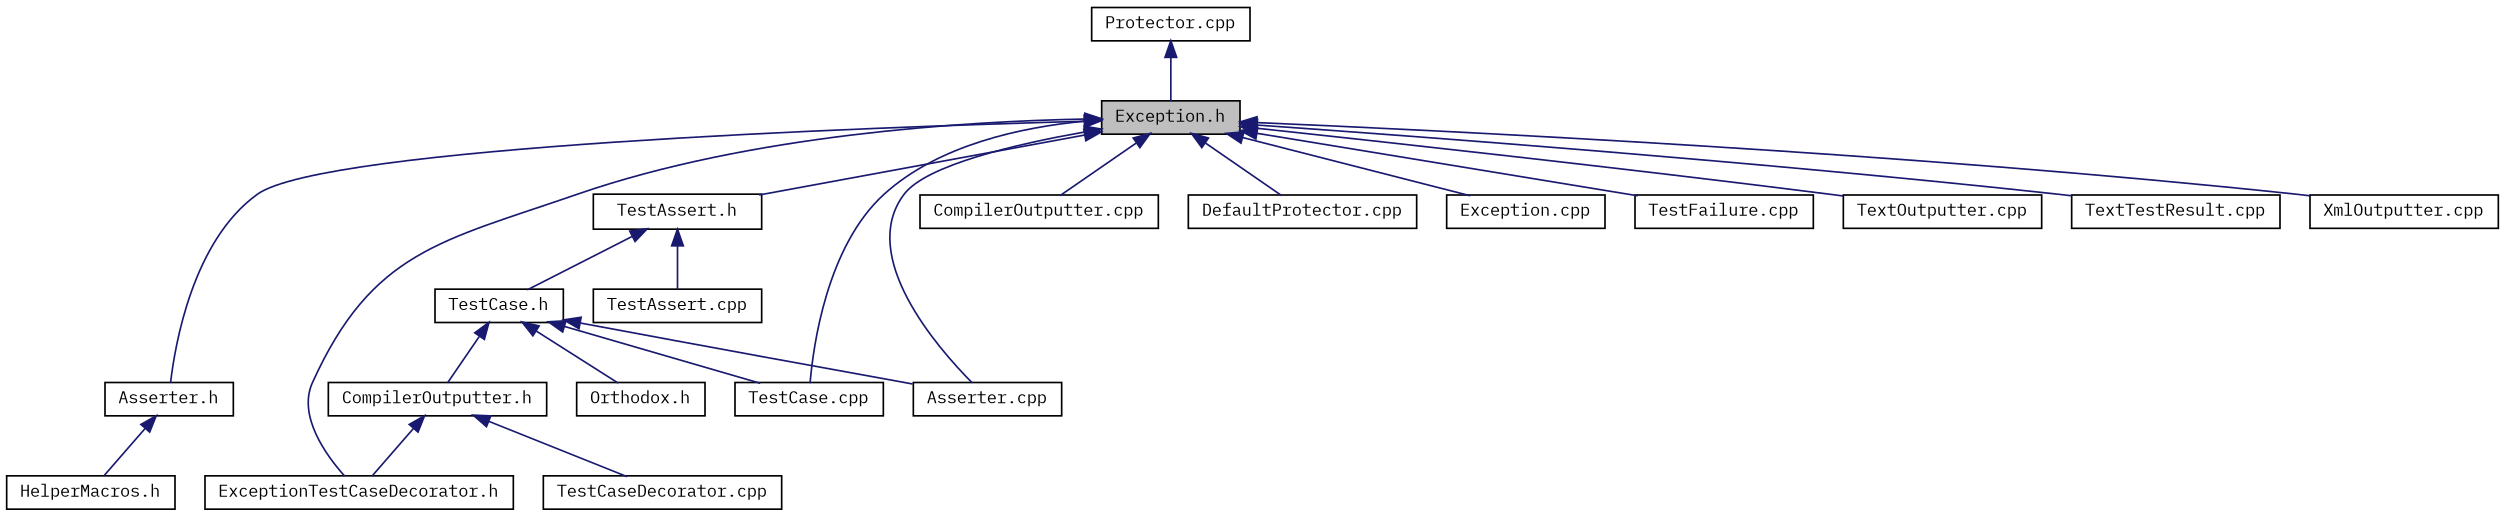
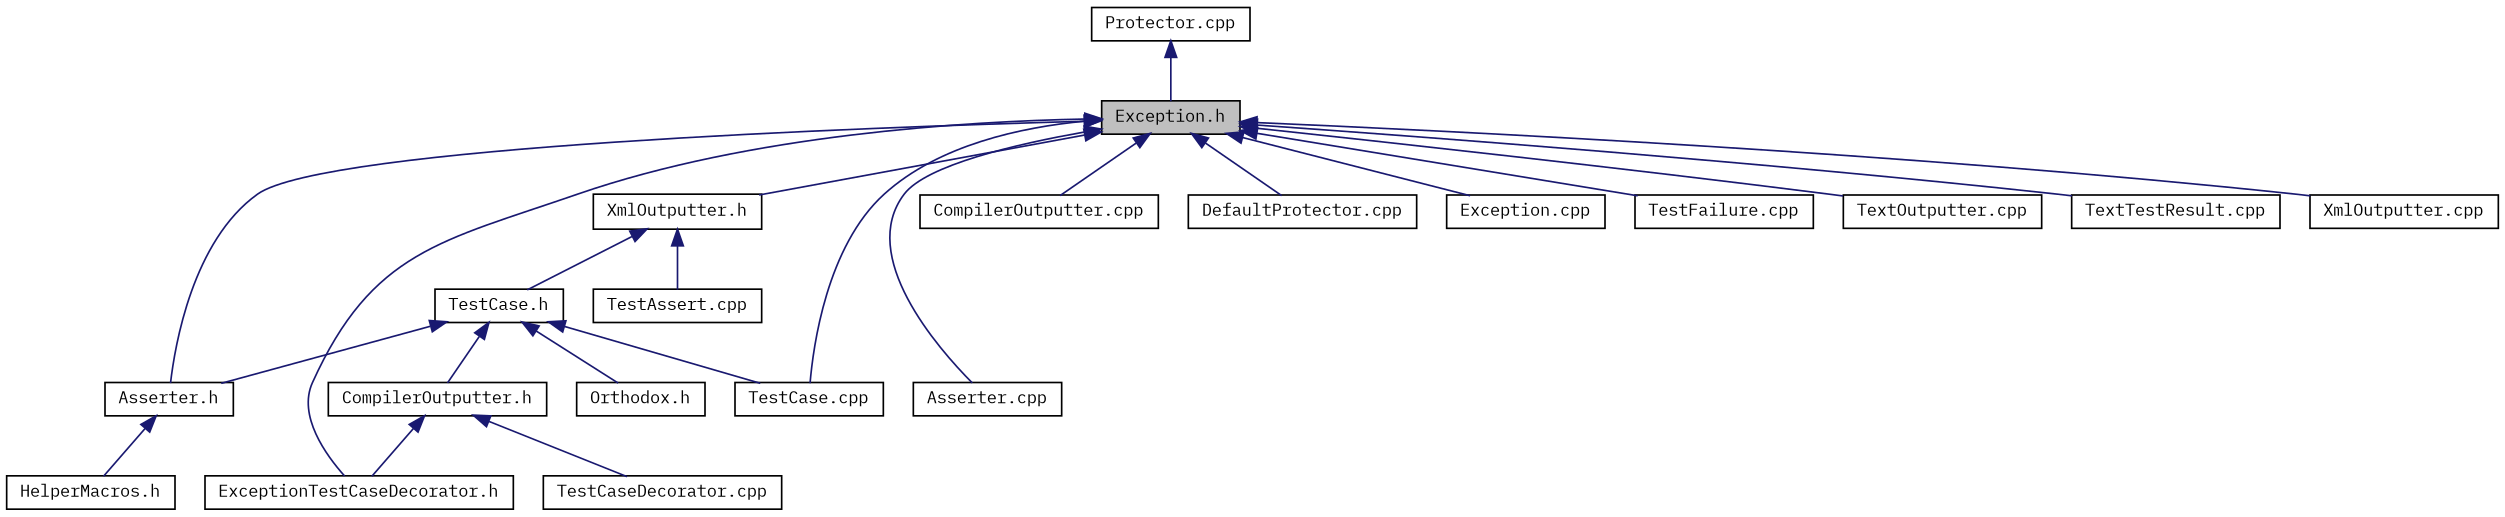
node "TestAssert.h": label "TestAssert.h" -> "XmlOutputter.h"
edge "Asserter.cpp" -> "TestCase.h": now "Asserter.h" -> "TestCase.h"
